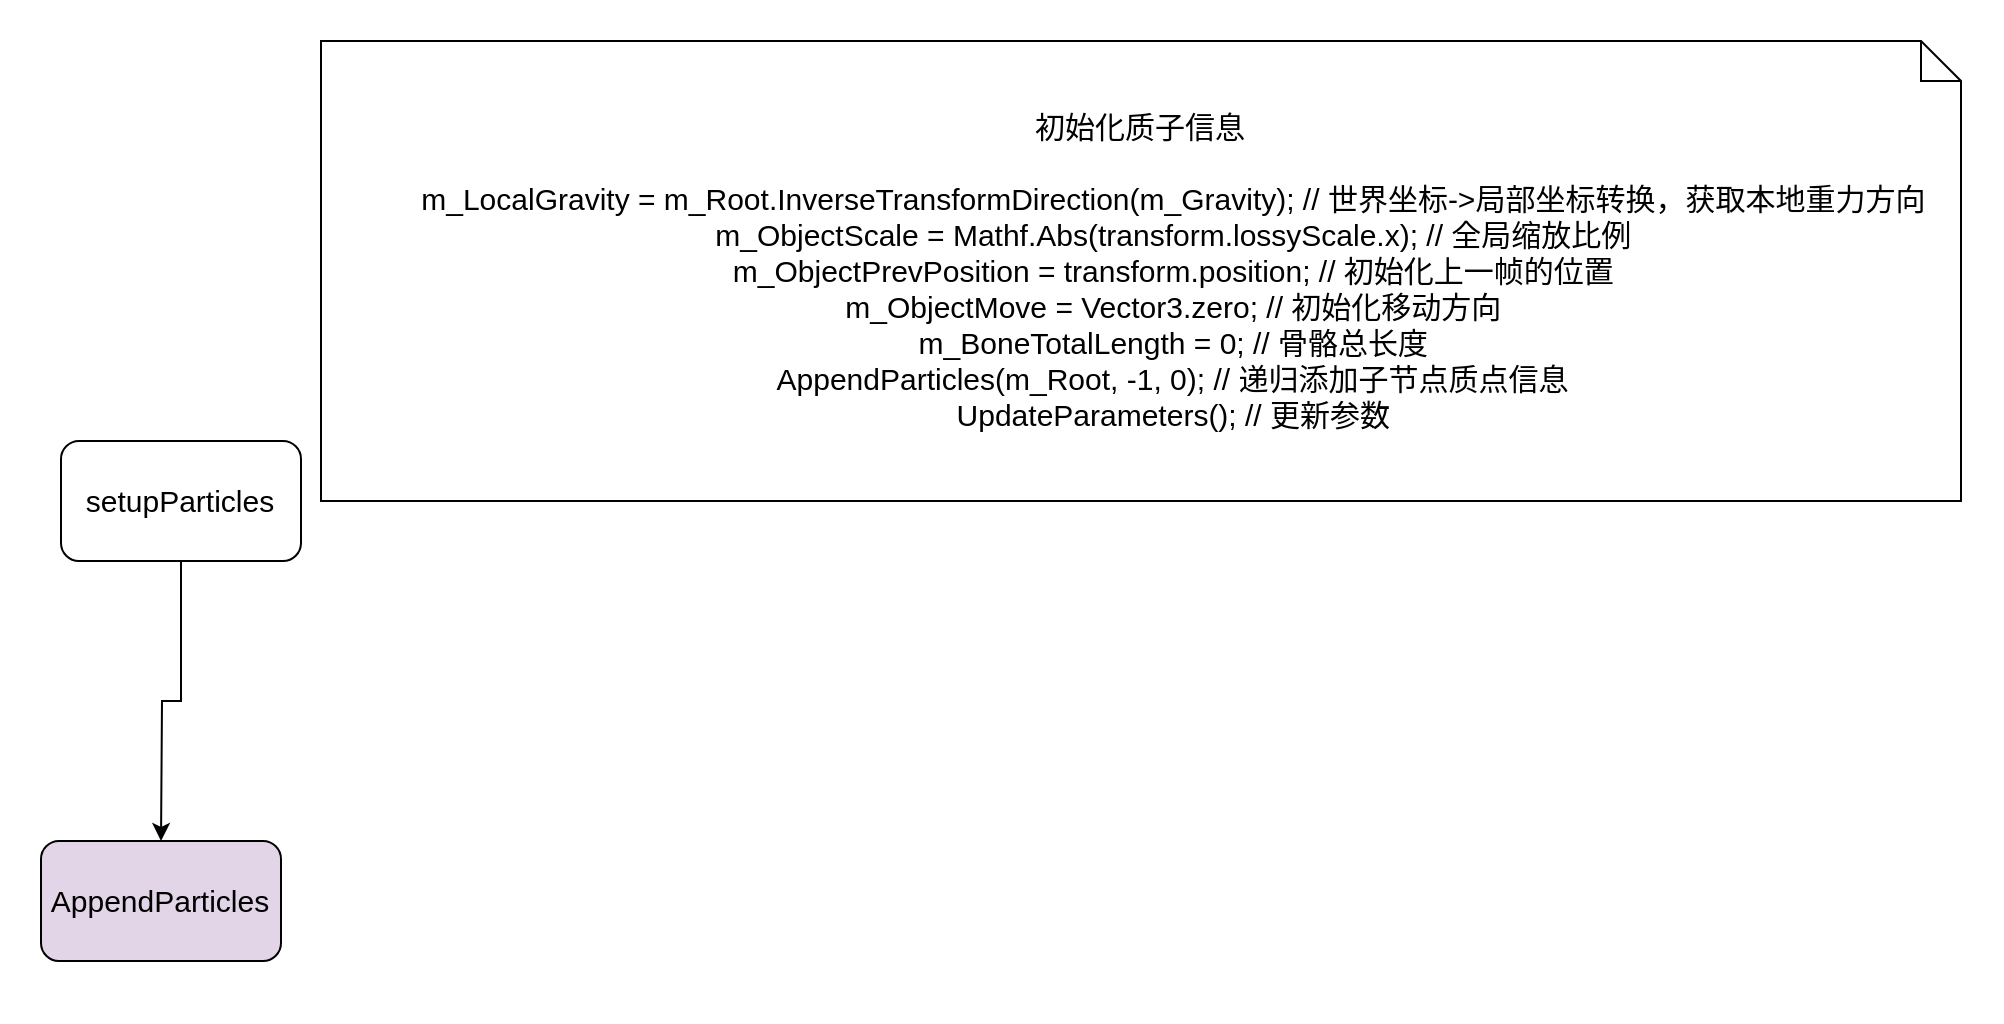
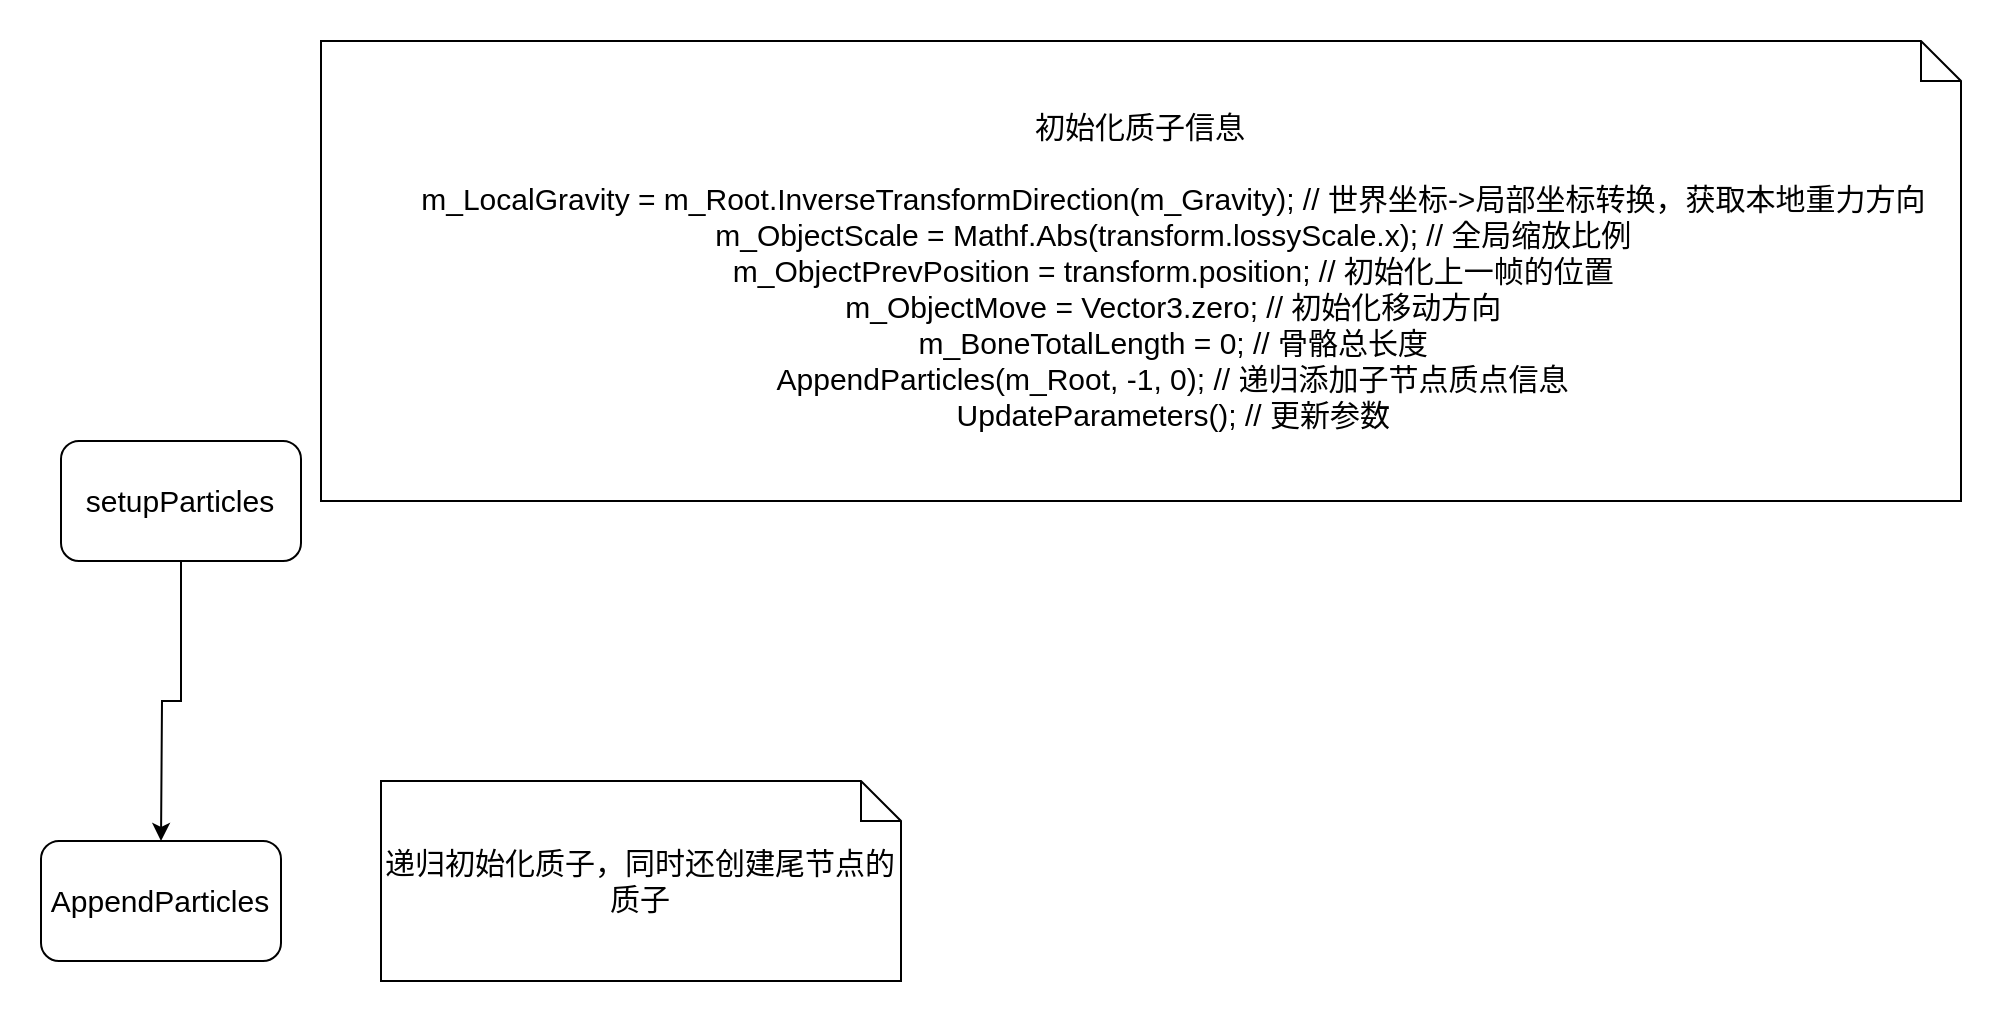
node "递归初始化质子，同时还创建尾节点的质子": added
node "AppendParticles": fillcolor #e1d5e7 -> #ffffff
